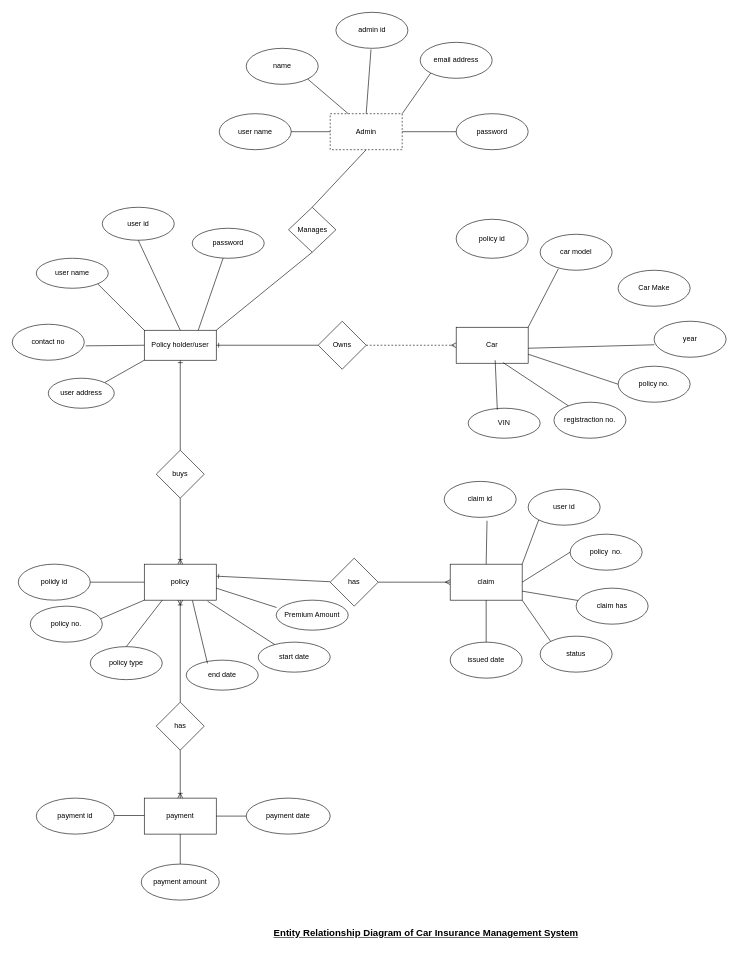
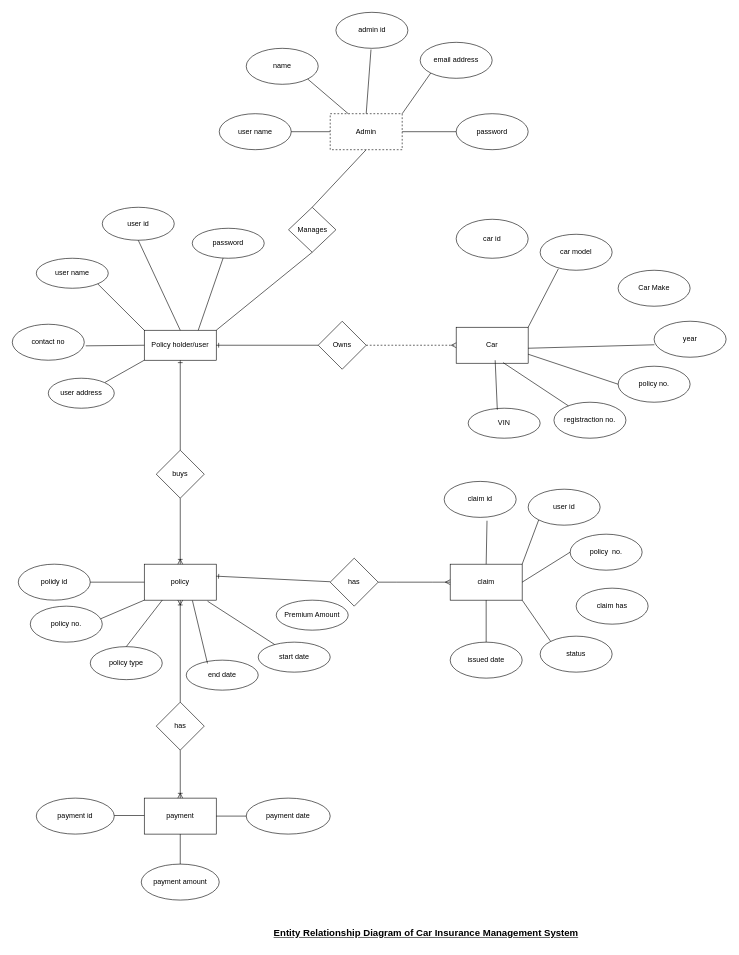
node "policy id": label "policy id" -> "car id"
edge "claim" -- "claim has": removed
edge "policy" -- "Premium Amount": removed
